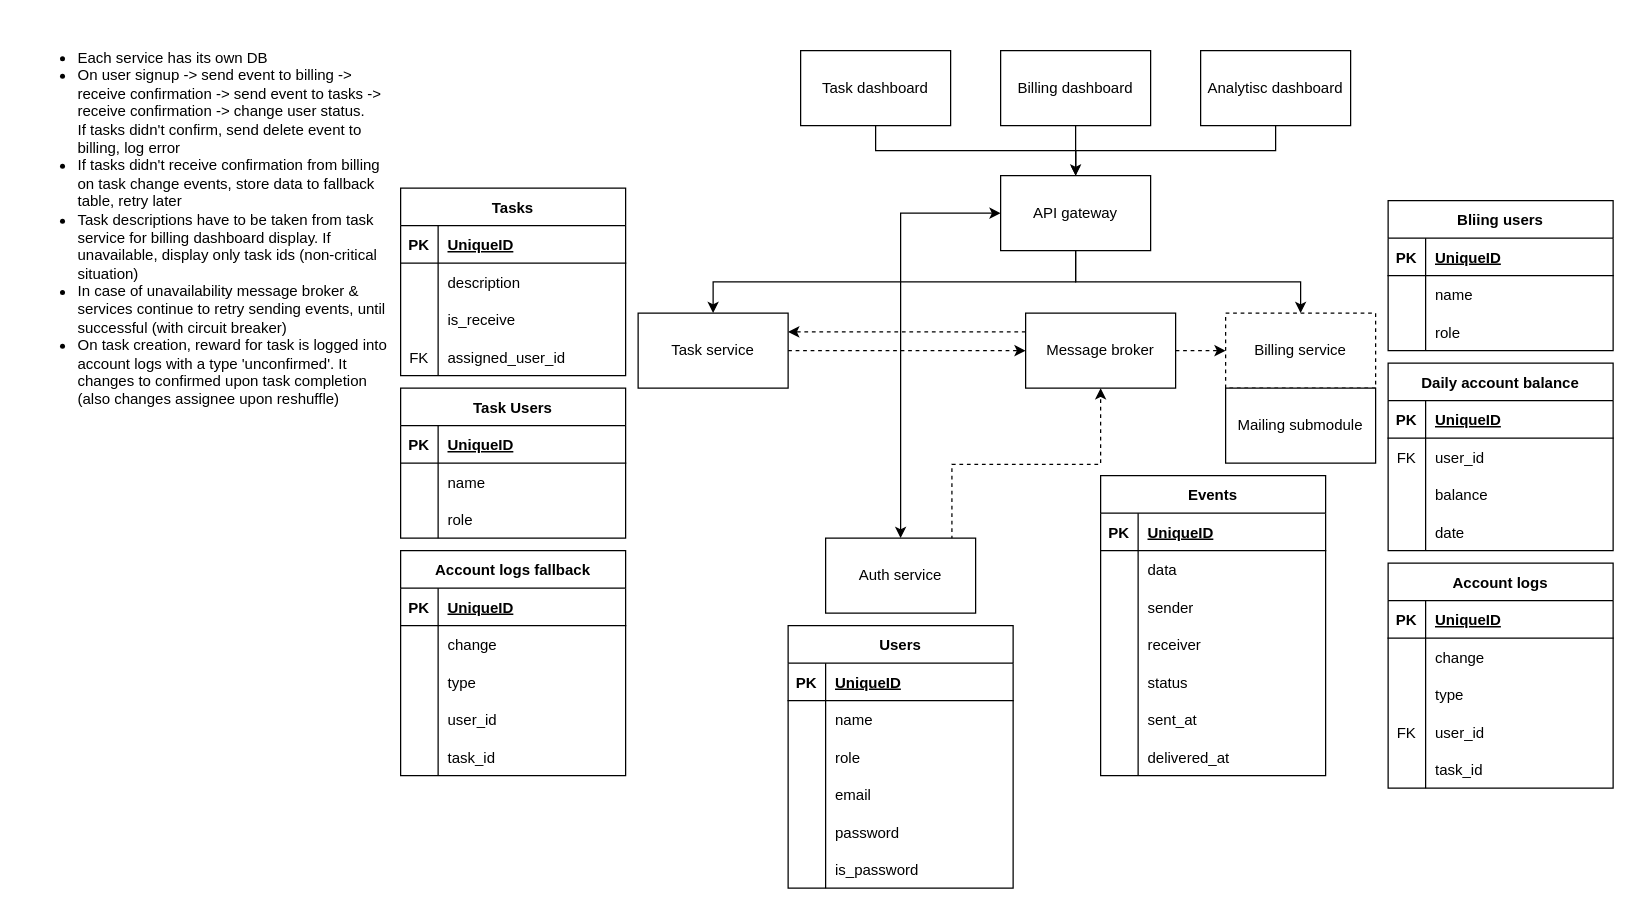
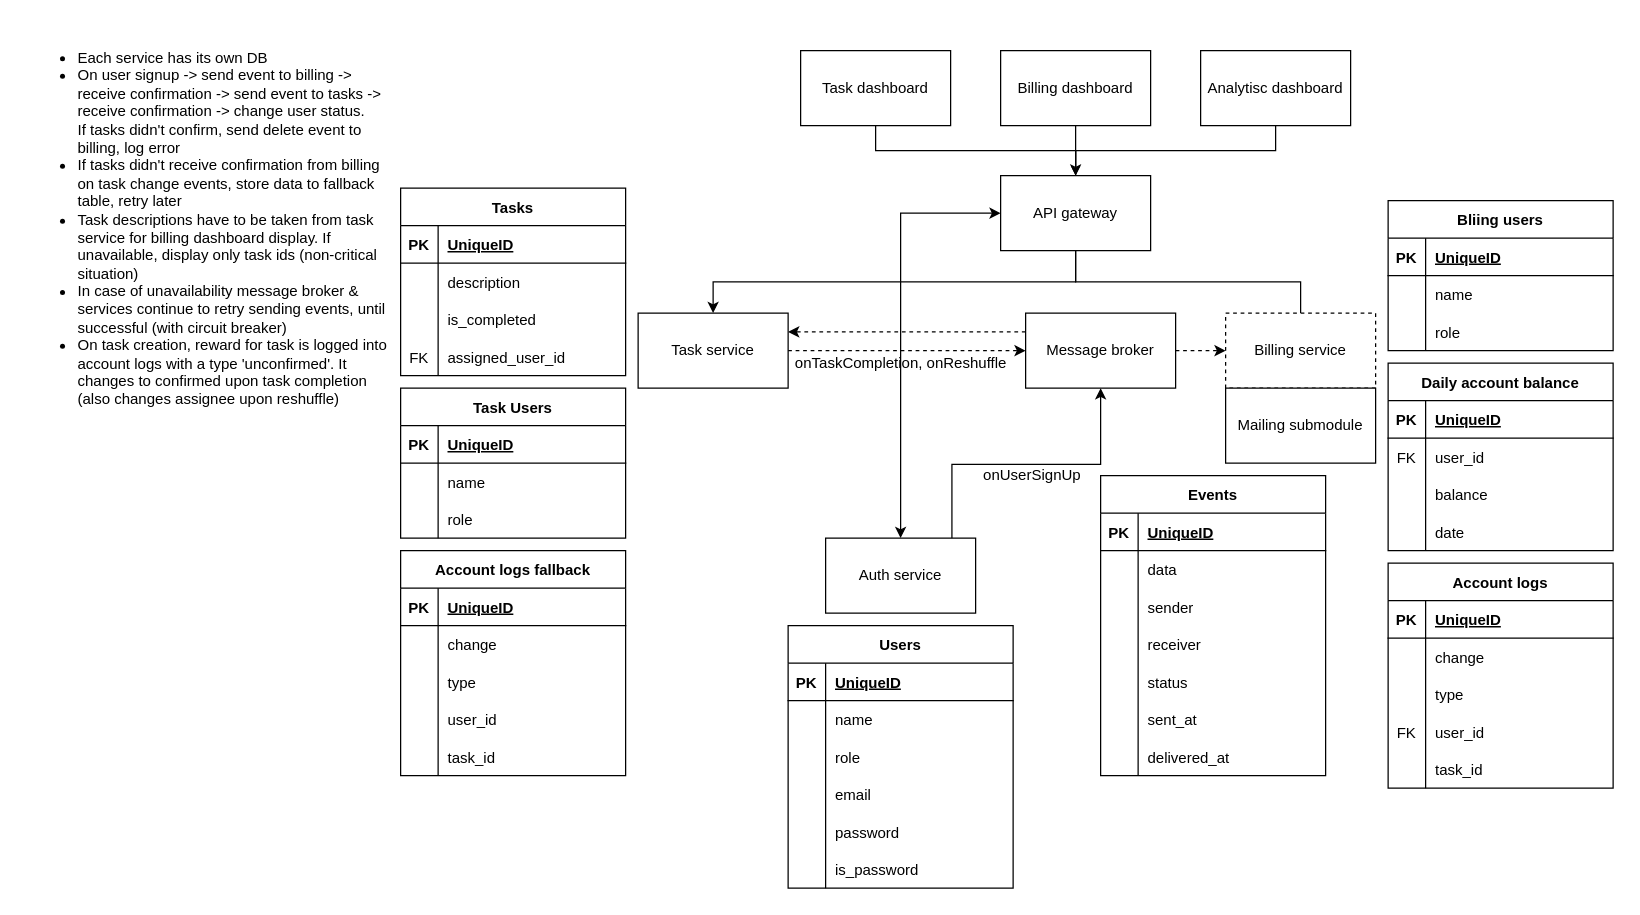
edge "API gateway" -> "Billing service": arrowhead classic -> none
node "is_receive": label "is_receive" -> "is_completed"
node "onTaskCompletion, onReshuffle": added
edge "Auth service" -> "Message broker": style dashed -> solid
node "onUserSignUp": added
